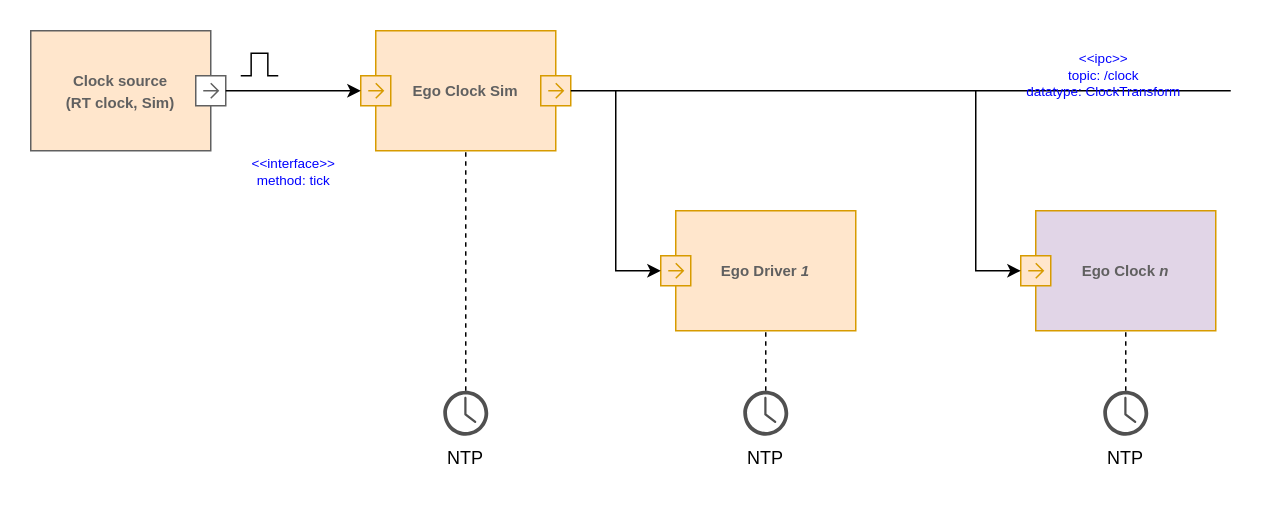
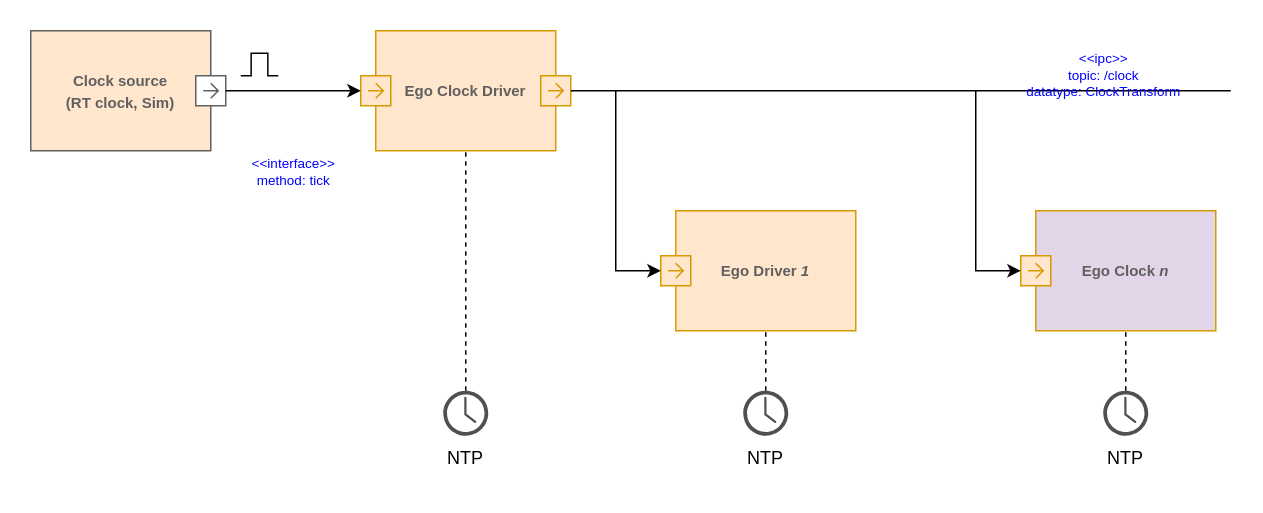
node "Ego Clock Sim": label "Ego Clock Sim" -> "Ego Clock Driver"
